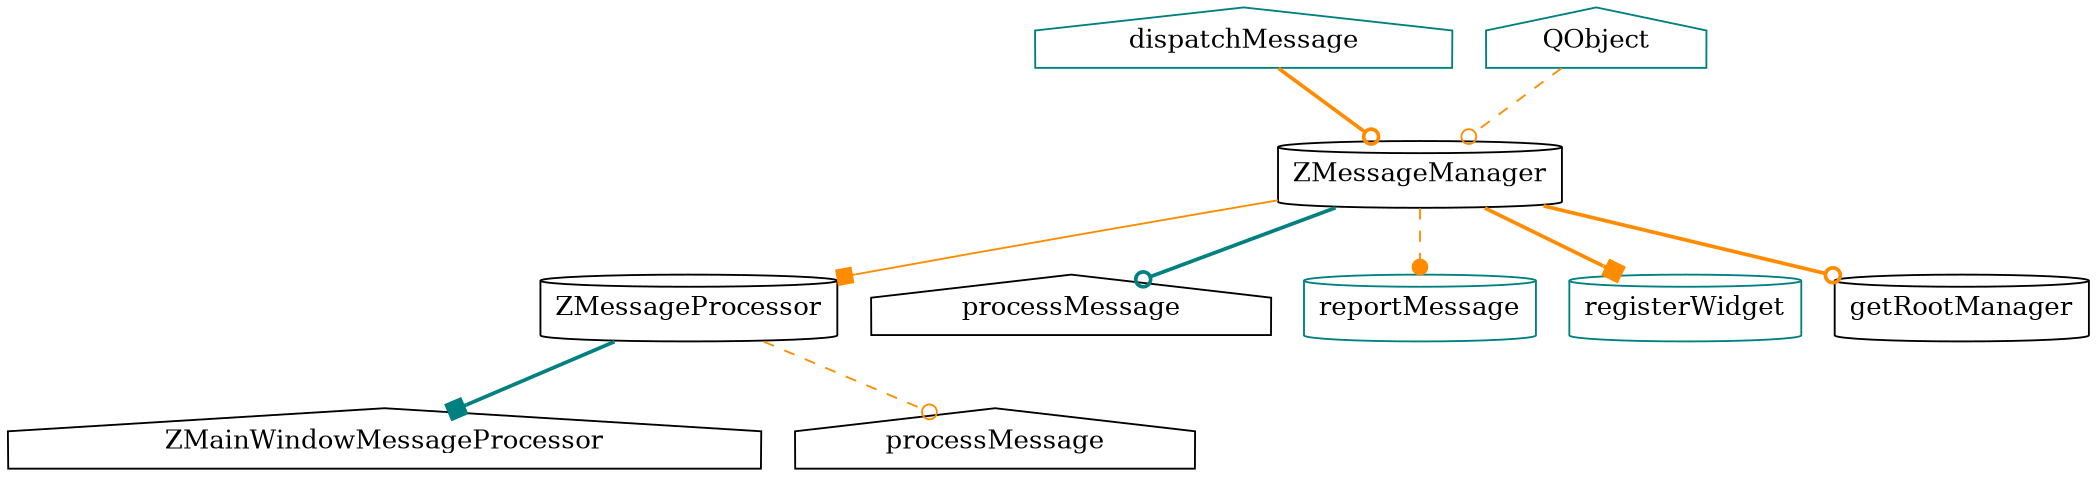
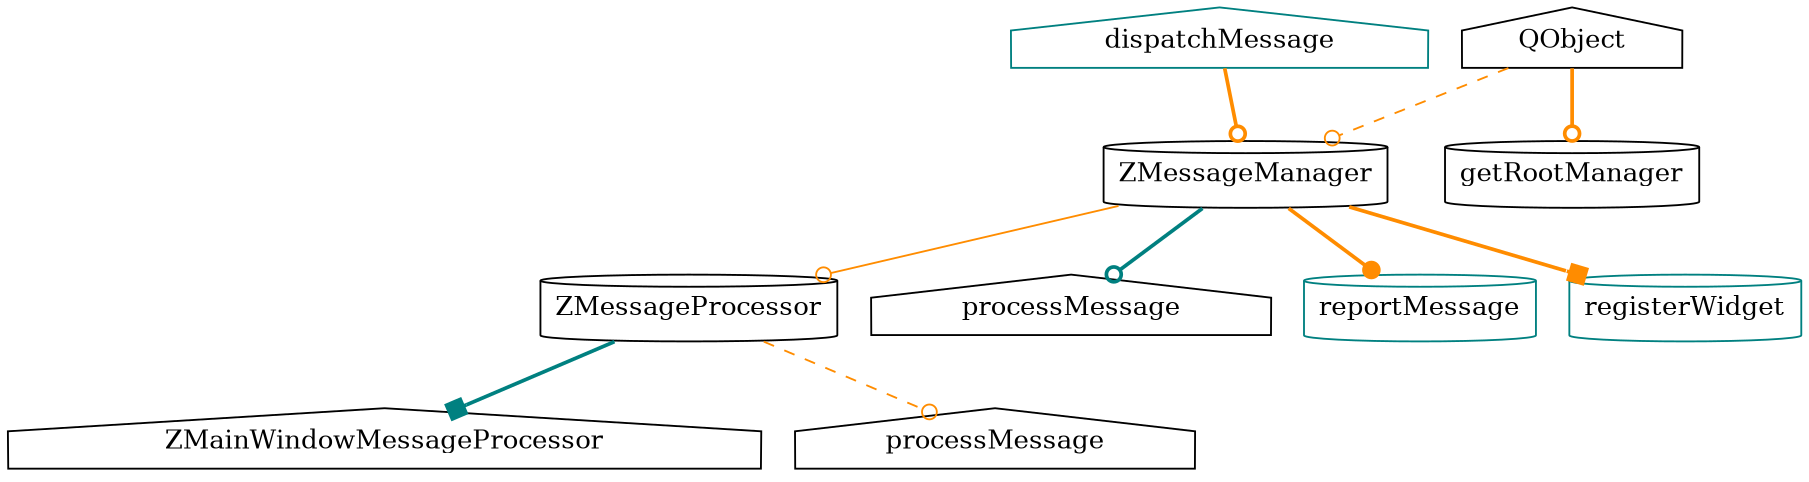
node "QObject": color teal -> black
edge "ZMessageManager" -> "reportMessage": style dashed -> bold
edge "ZMessageManager" -> "ZMessageProcessor": arrowhead box -> odot
edge "ZMessageManager" -> "getRootManager": now "QObject" -> "getRootManager"
